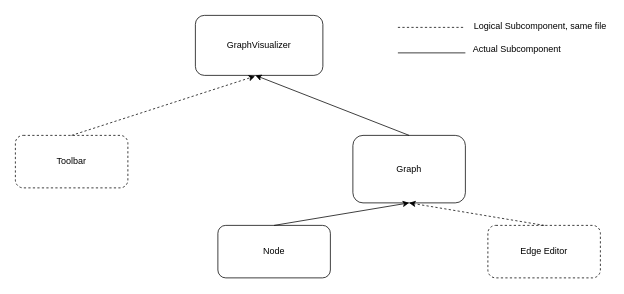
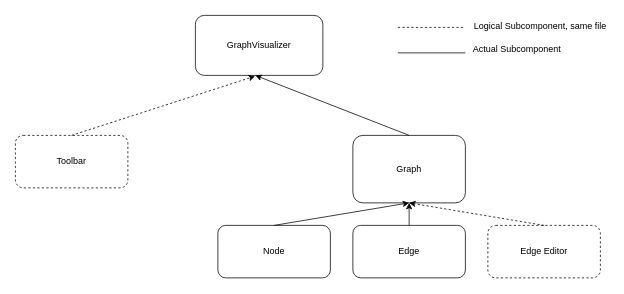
edge "Edge" -> "Graph": added
node "Edge": added
